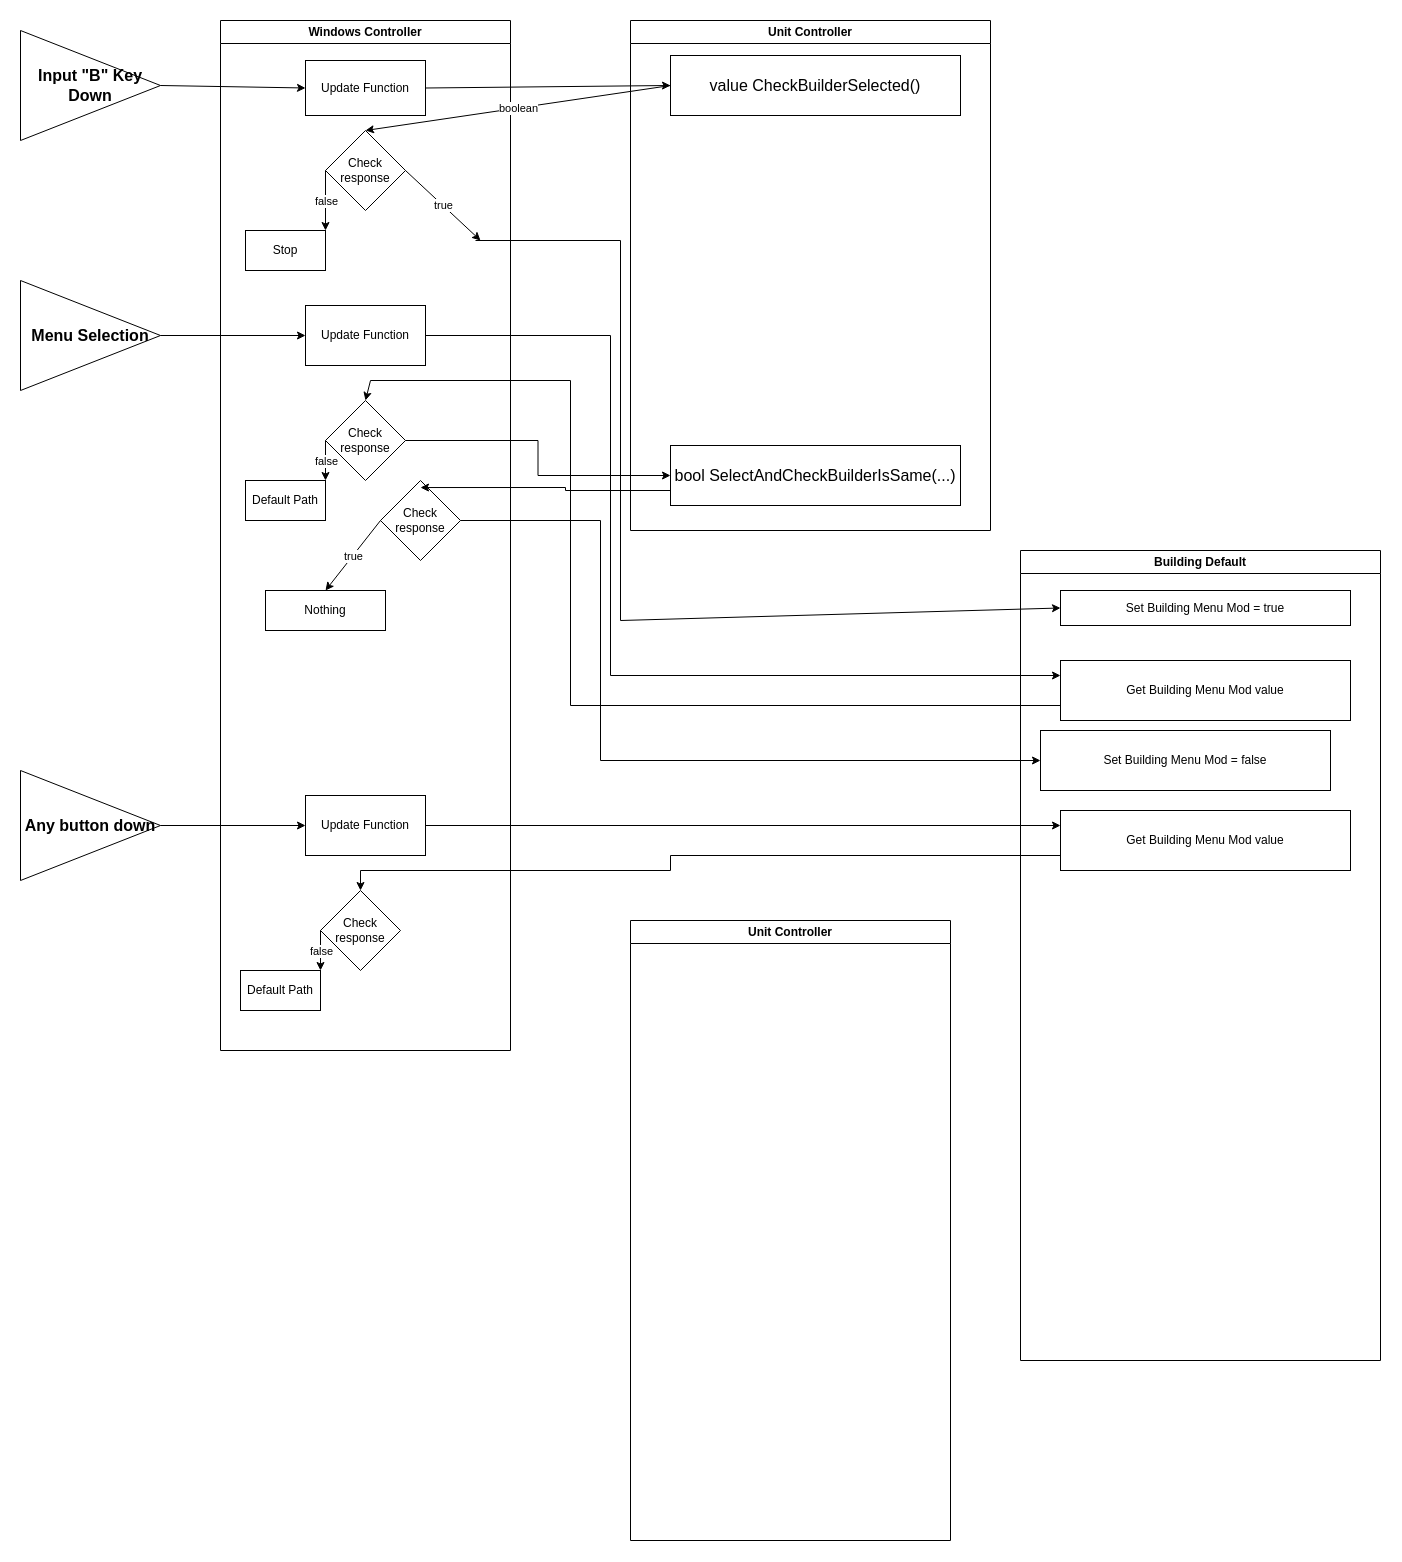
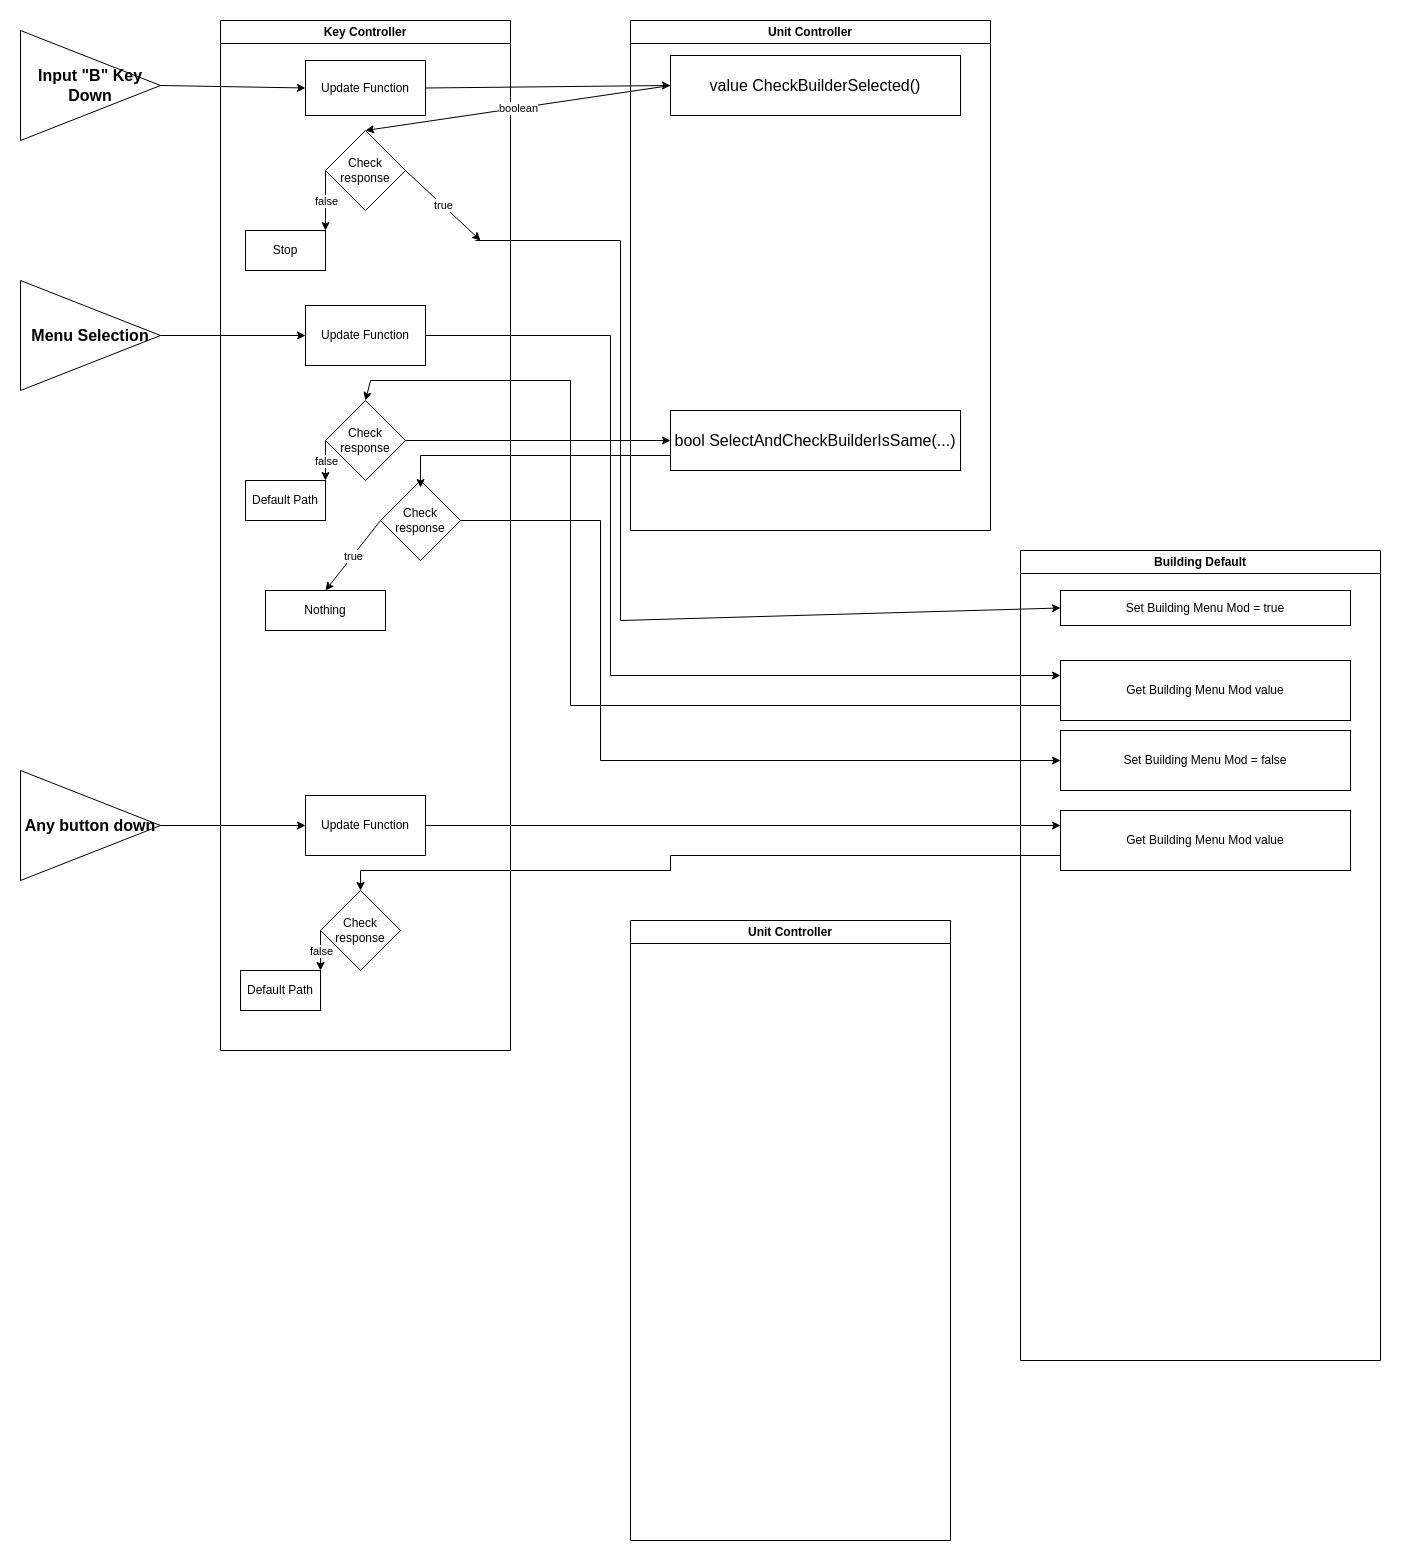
node "Windows Controller": label "Windows Controller" -> "Key Controller"
node "bool SelectAndCheckBuilderIsSame(...)": moved (816, 476) -> (816, 441)
node "Set Building Menu Mod = false": moved (1186, 761) -> (1206, 761)
